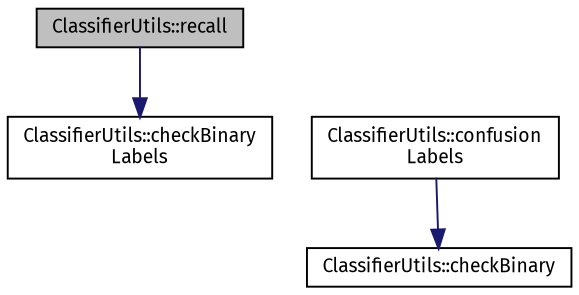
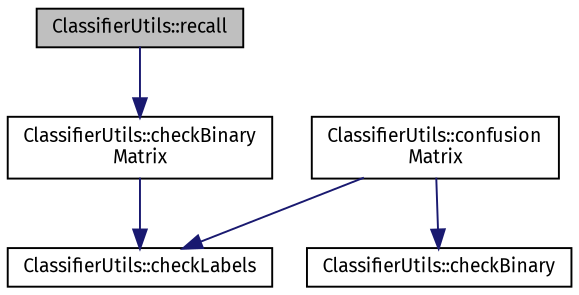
node "ClassifierUtils::checkBinary Labels": label "ClassifierUtils::checkBinary Labels" -> "ClassifierUtils::checkBinary Matrix"
node "ClassifierUtils::confusion Labels": label "ClassifierUtils::confusion Labels" -> "ClassifierUtils::confusion Matrix"
node "ClassifierUtils::checkLabels": added
